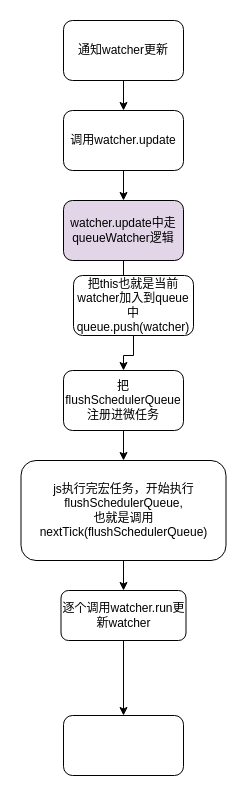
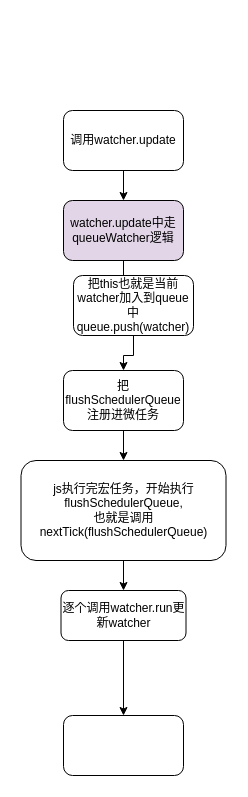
node "通知watcher更新": removed
edge "通知watcher更新" -> "调用watcher.update": removed
